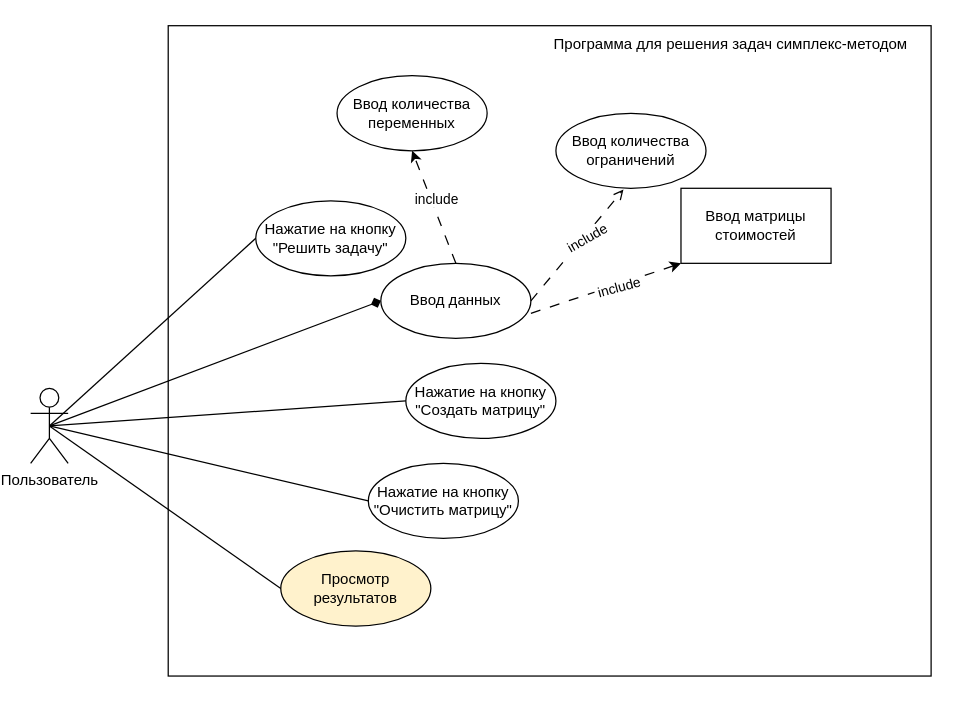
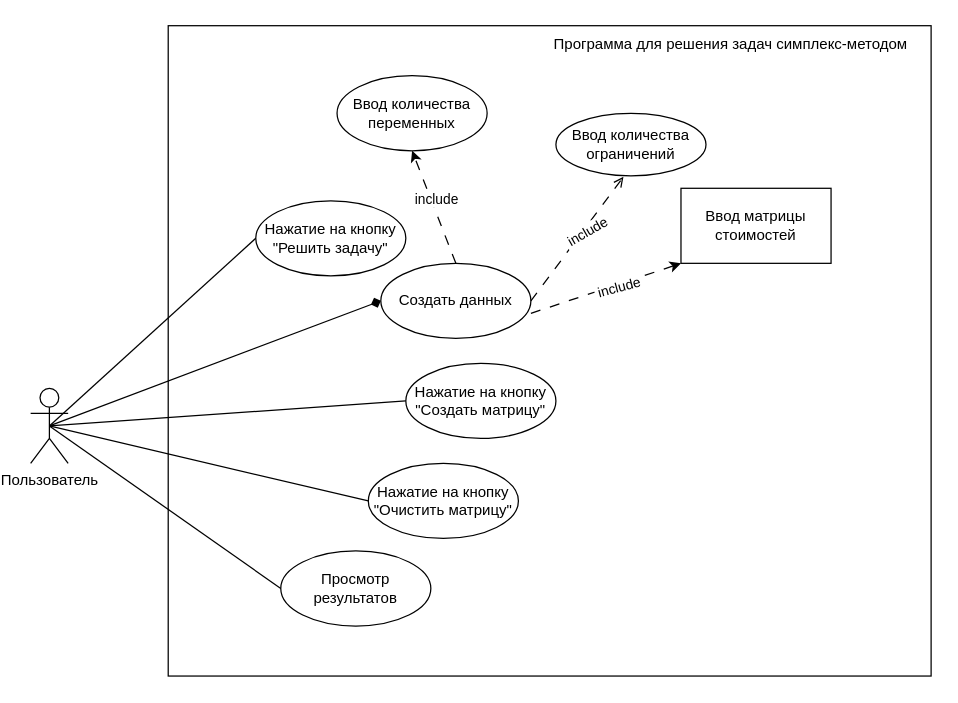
node "Ввод количества ограничений": size 150x75 -> 150x63
node "Ввод данных": label "Ввод данных" -> "Создать данных"
node "Просмотр результатов": fillcolor #fff2cc -> #ffffff
